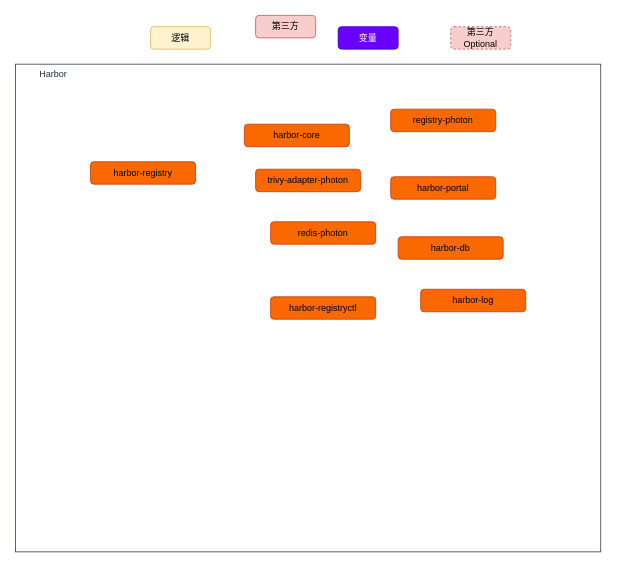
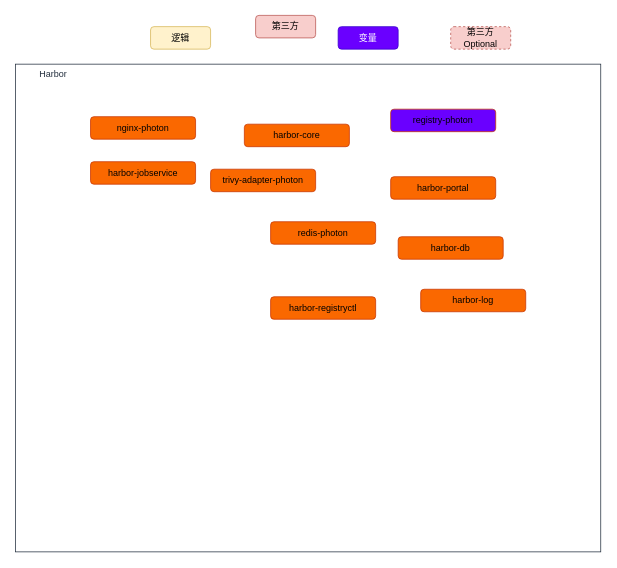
node "registry-photon": fillcolor #fa6800 -> #6a00ff
node "nginx-photon": added
node "harbor-registry": label "harbor-registry" -> "harbor-jobservice"
node "trivy-adapter-photon": moved (308, 180) -> (263, 180)
